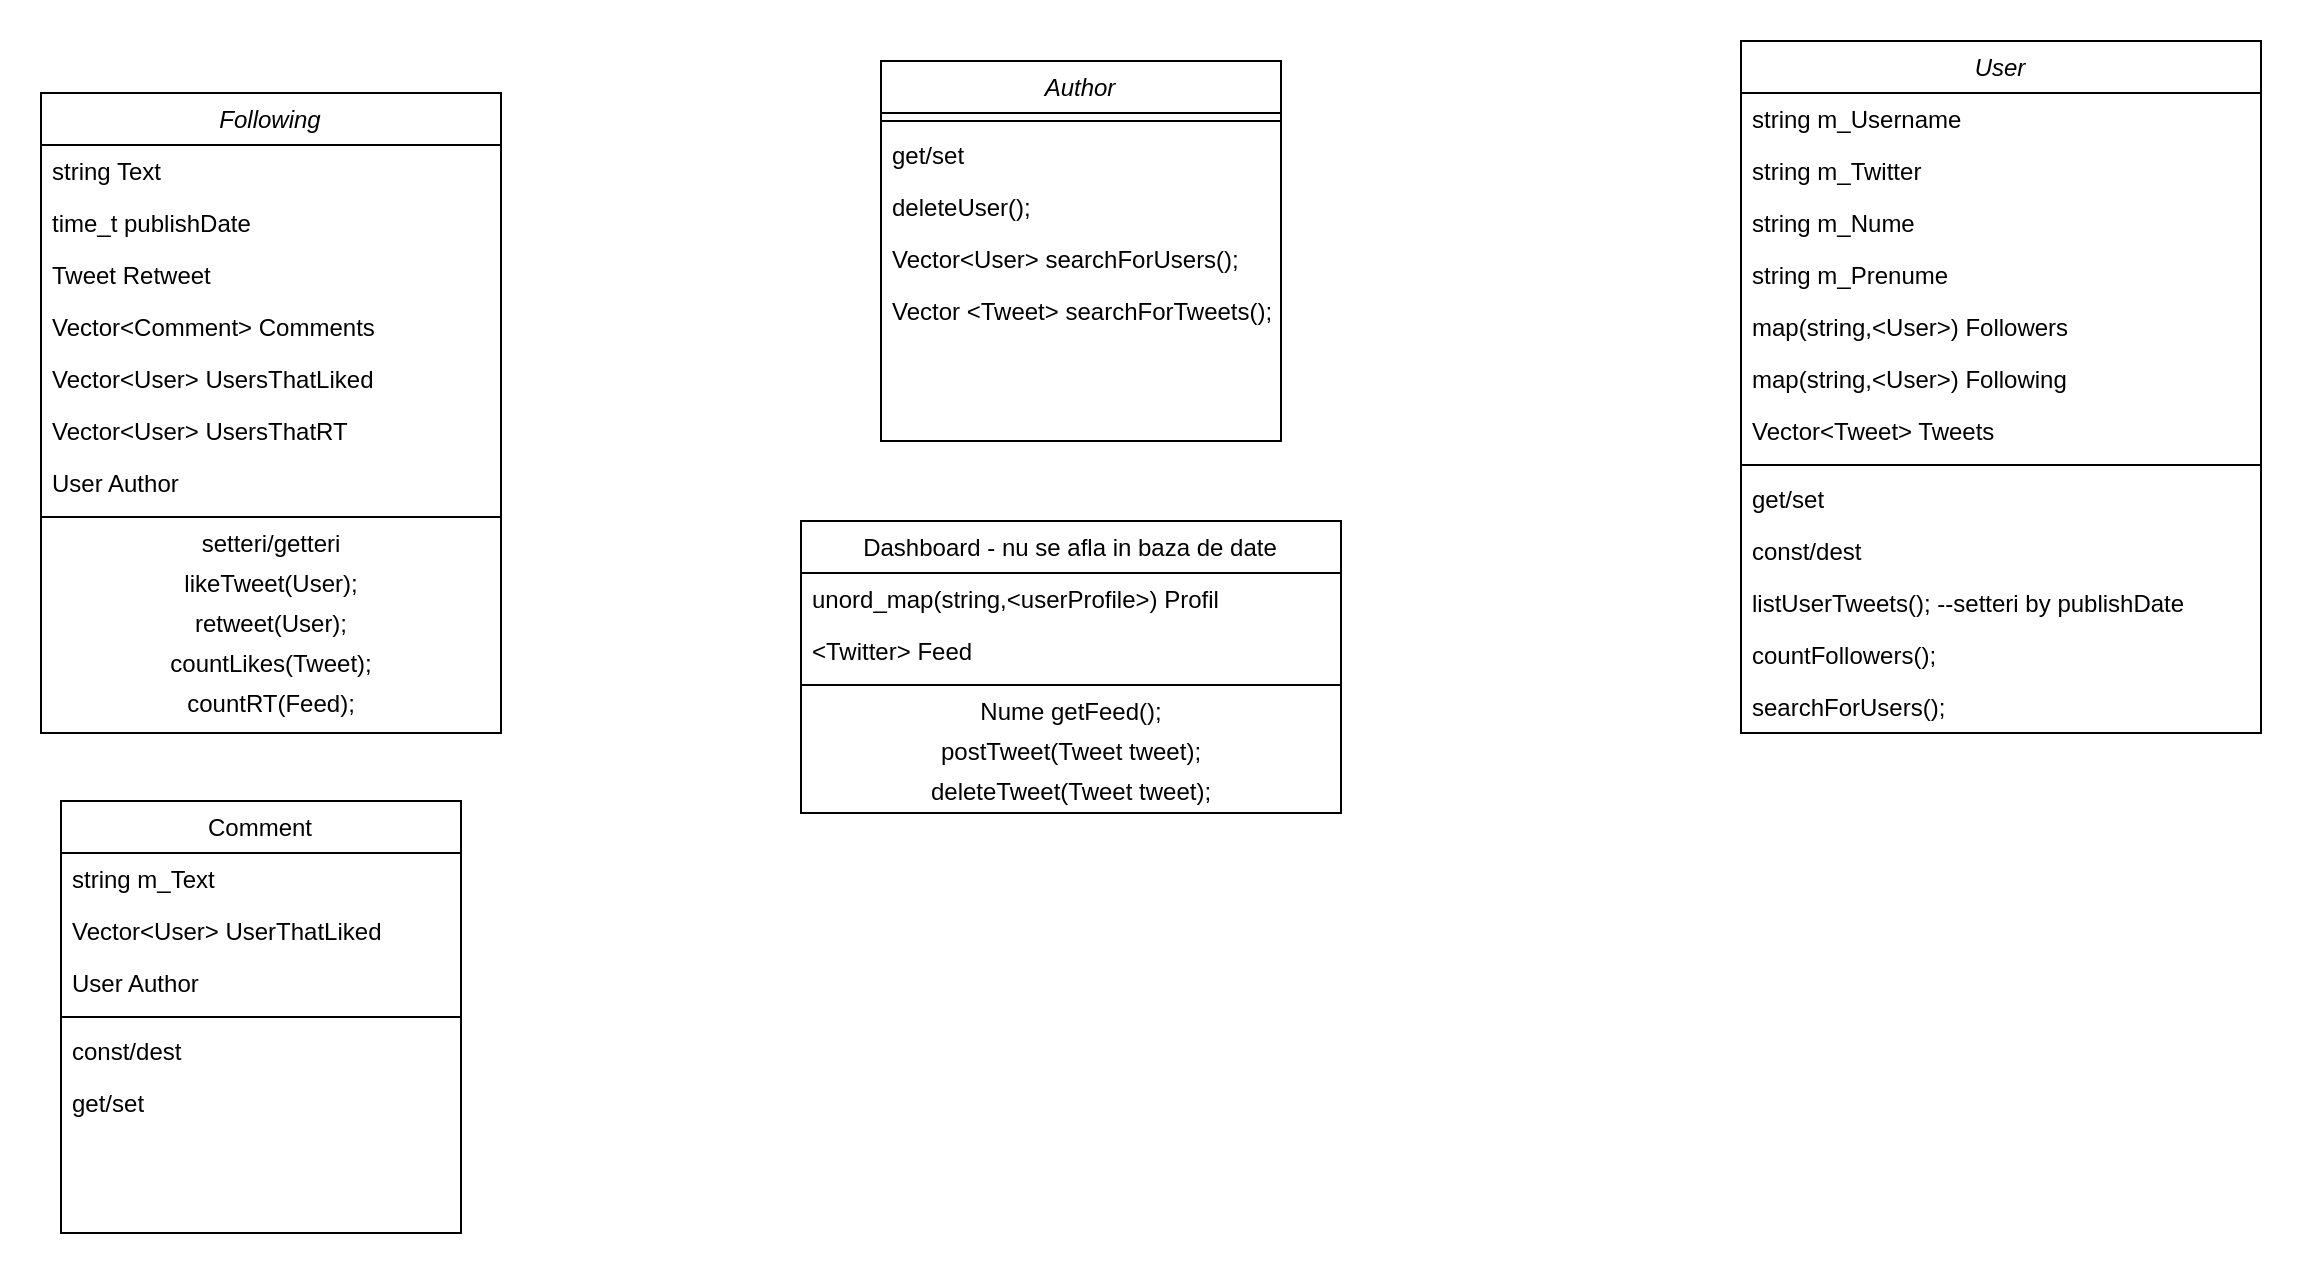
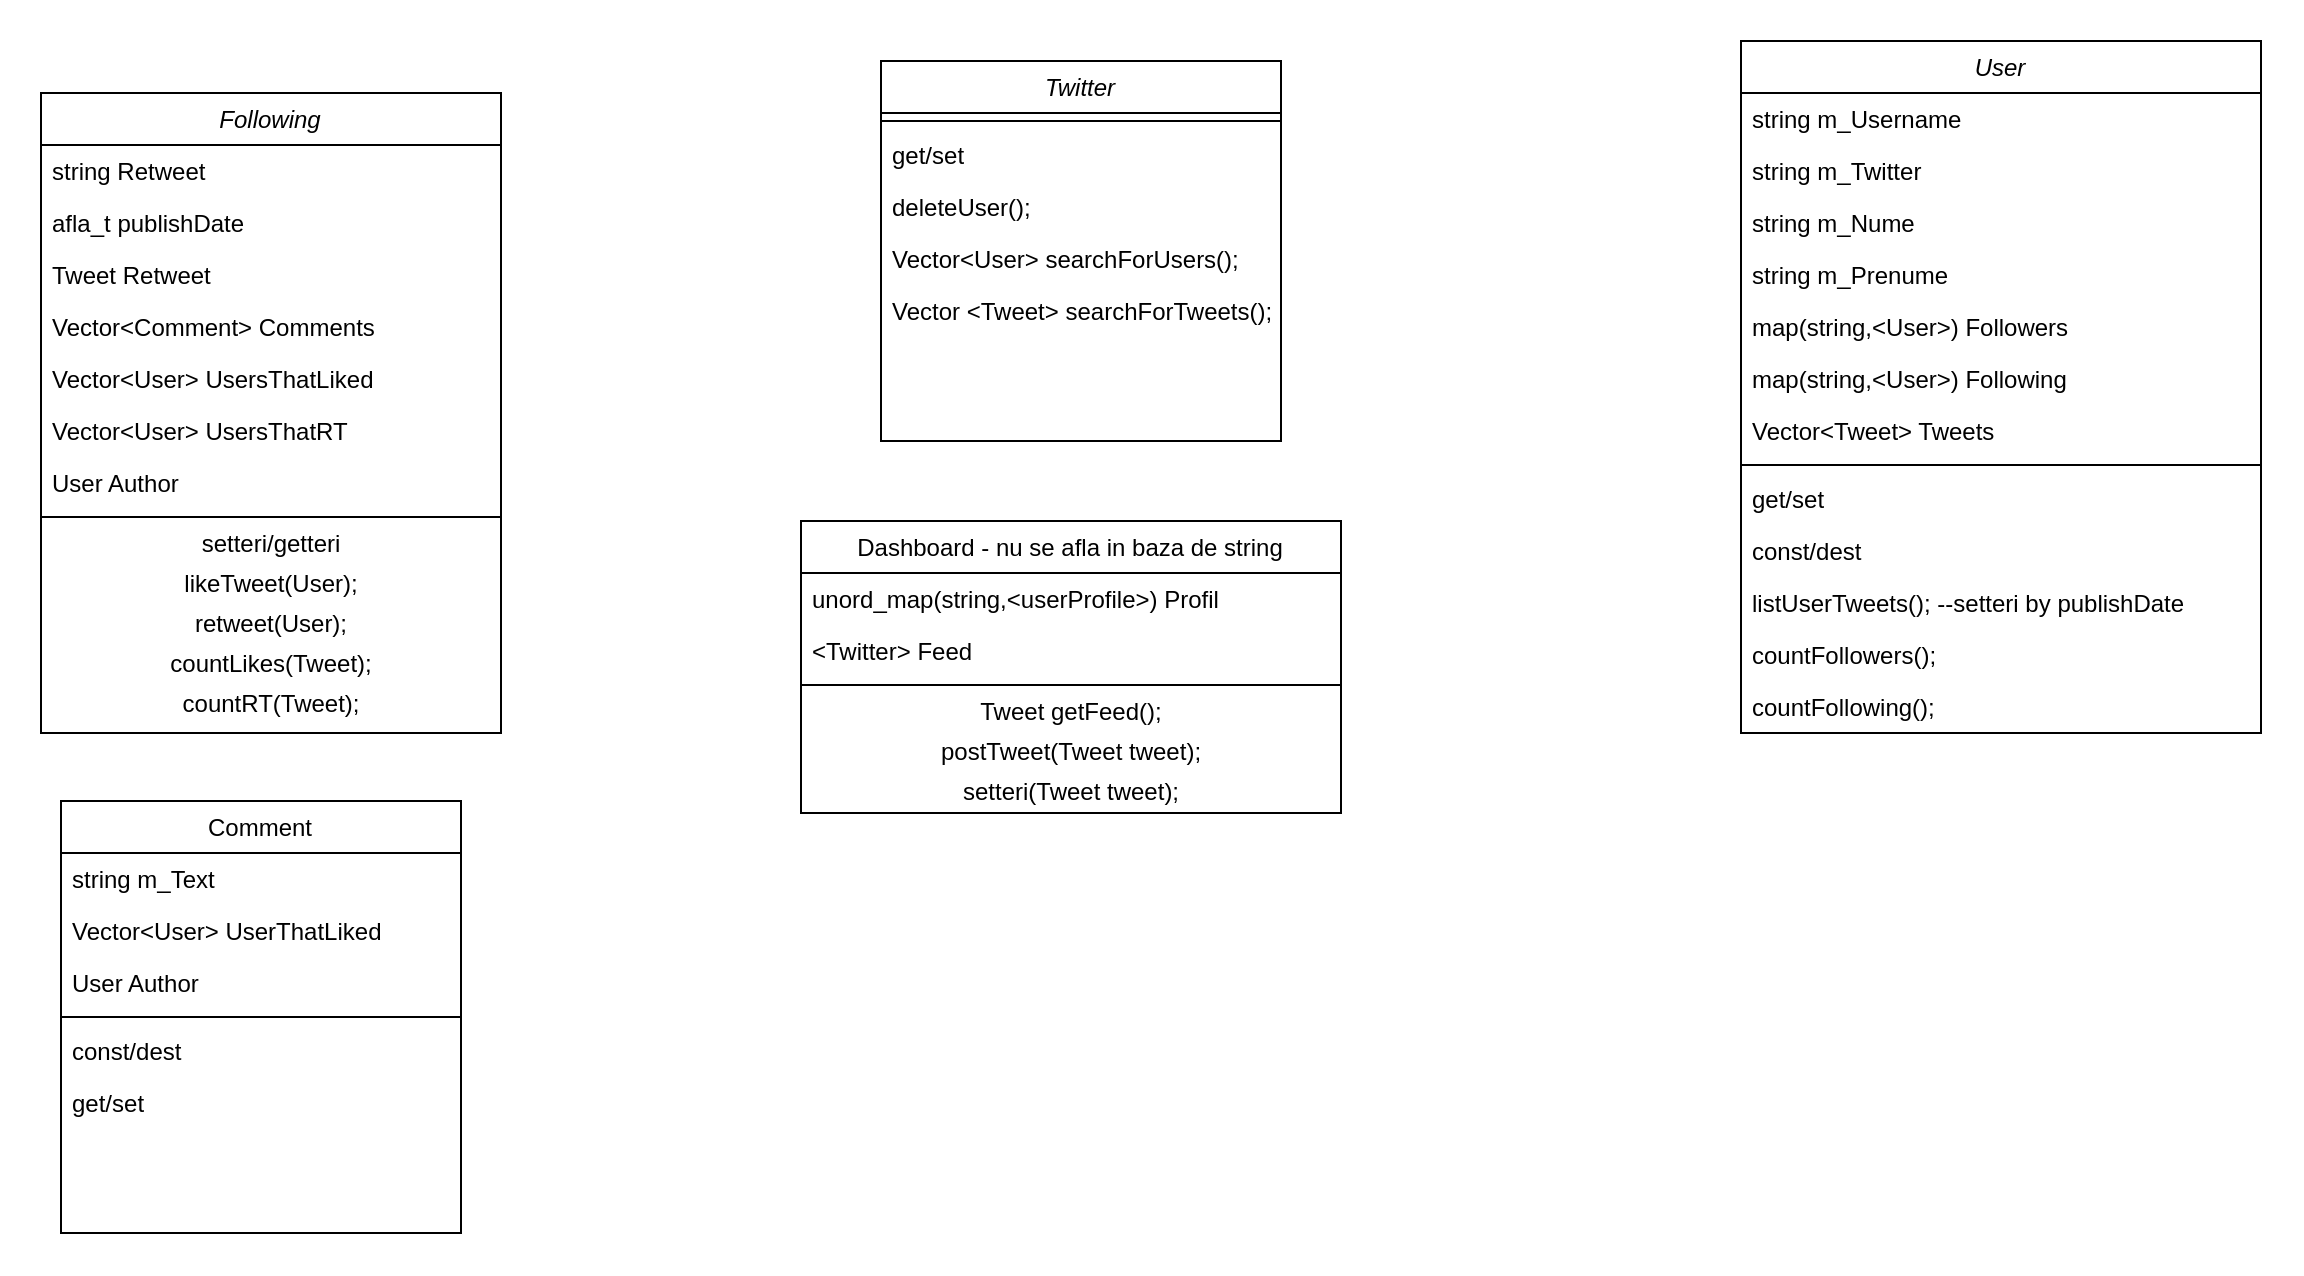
node "Author": label "Author" -> "Twitter"
node "string Text": label "string Text" -> "string Retweet"
node "time_t publishDate": label "time_t publishDate" -> "afla_t publishDate"
node "Dashboard - nu se afla in baza de date": label "Dashboard - nu se afla in baza de date" -> "Dashboard - nu se afla in baza de string"
node "countRT(Feed);": label "countRT(Feed);" -> "countRT(Tweet);"
node "searchForUsers();": label "searchForUsers();" -> "countFollowing();"
node "Nume getFeed();": label "Nume getFeed();" -> "Tweet getFeed();"
node "deleteTweet(Tweet tweet);": label "deleteTweet(Tweet tweet);" -> "setteri(Tweet tweet);"
